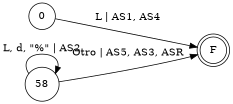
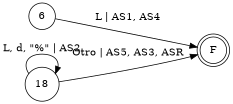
node "0": label "0" -> "6"
node "58": label "58" -> "18"
